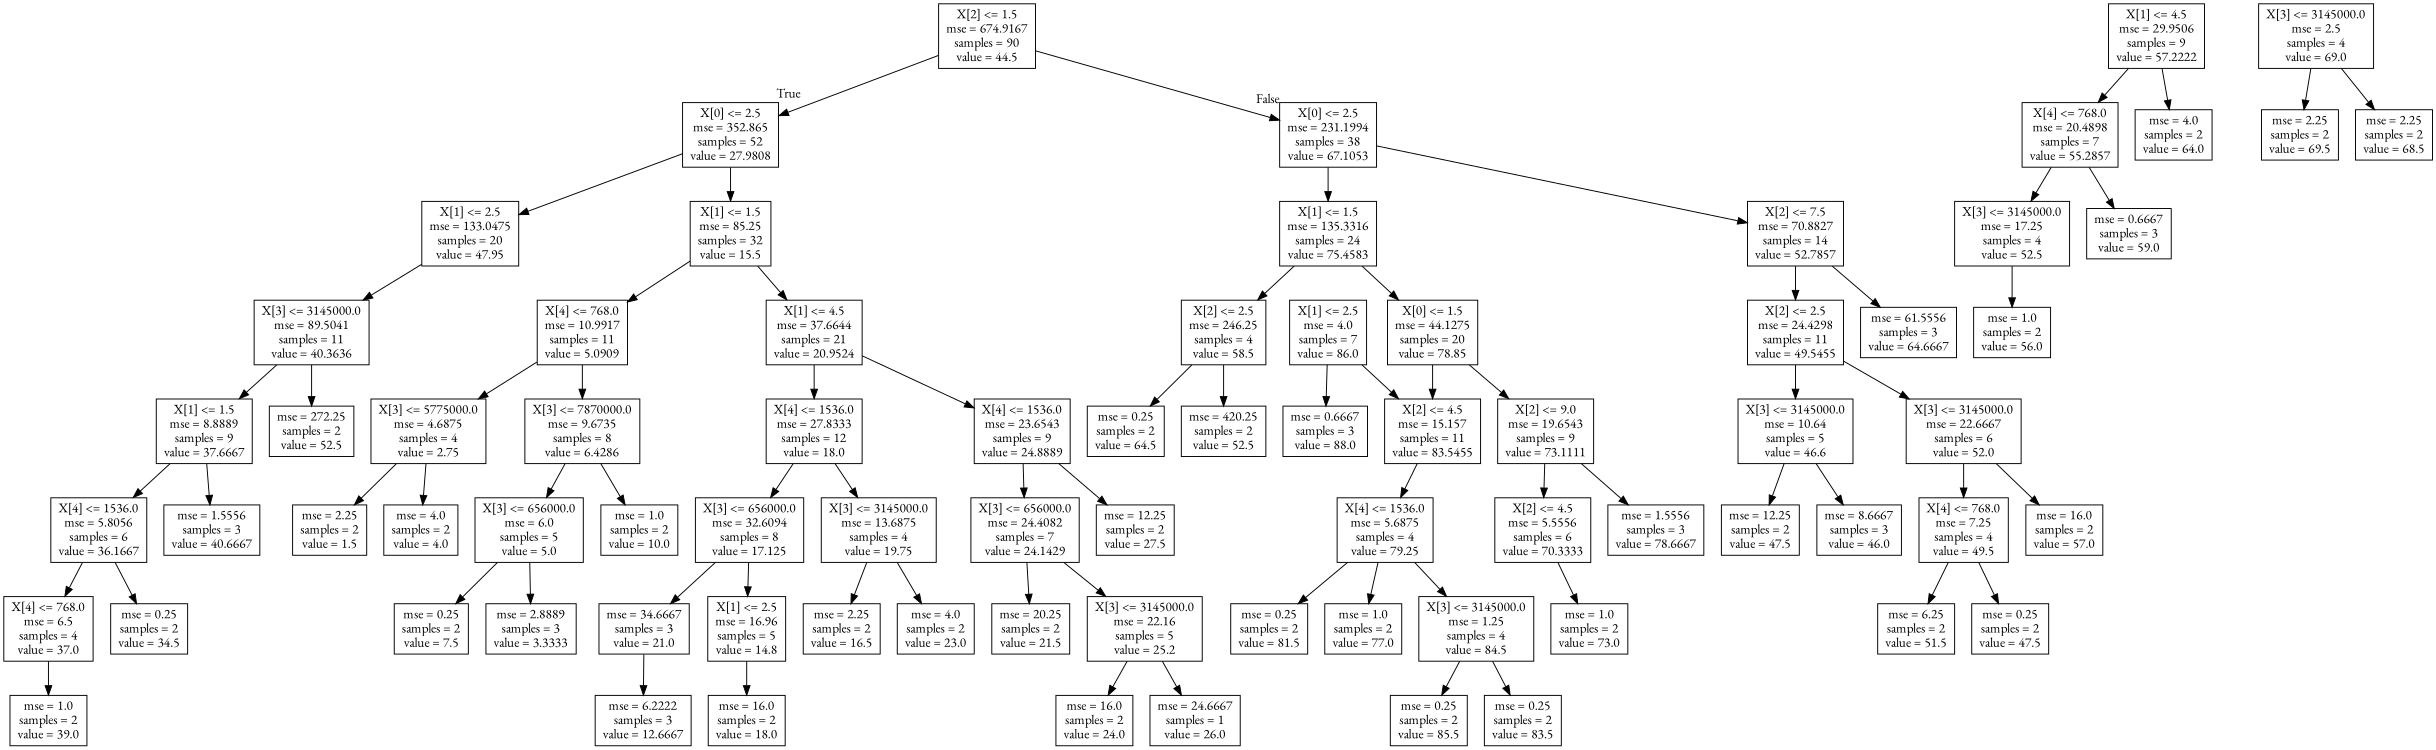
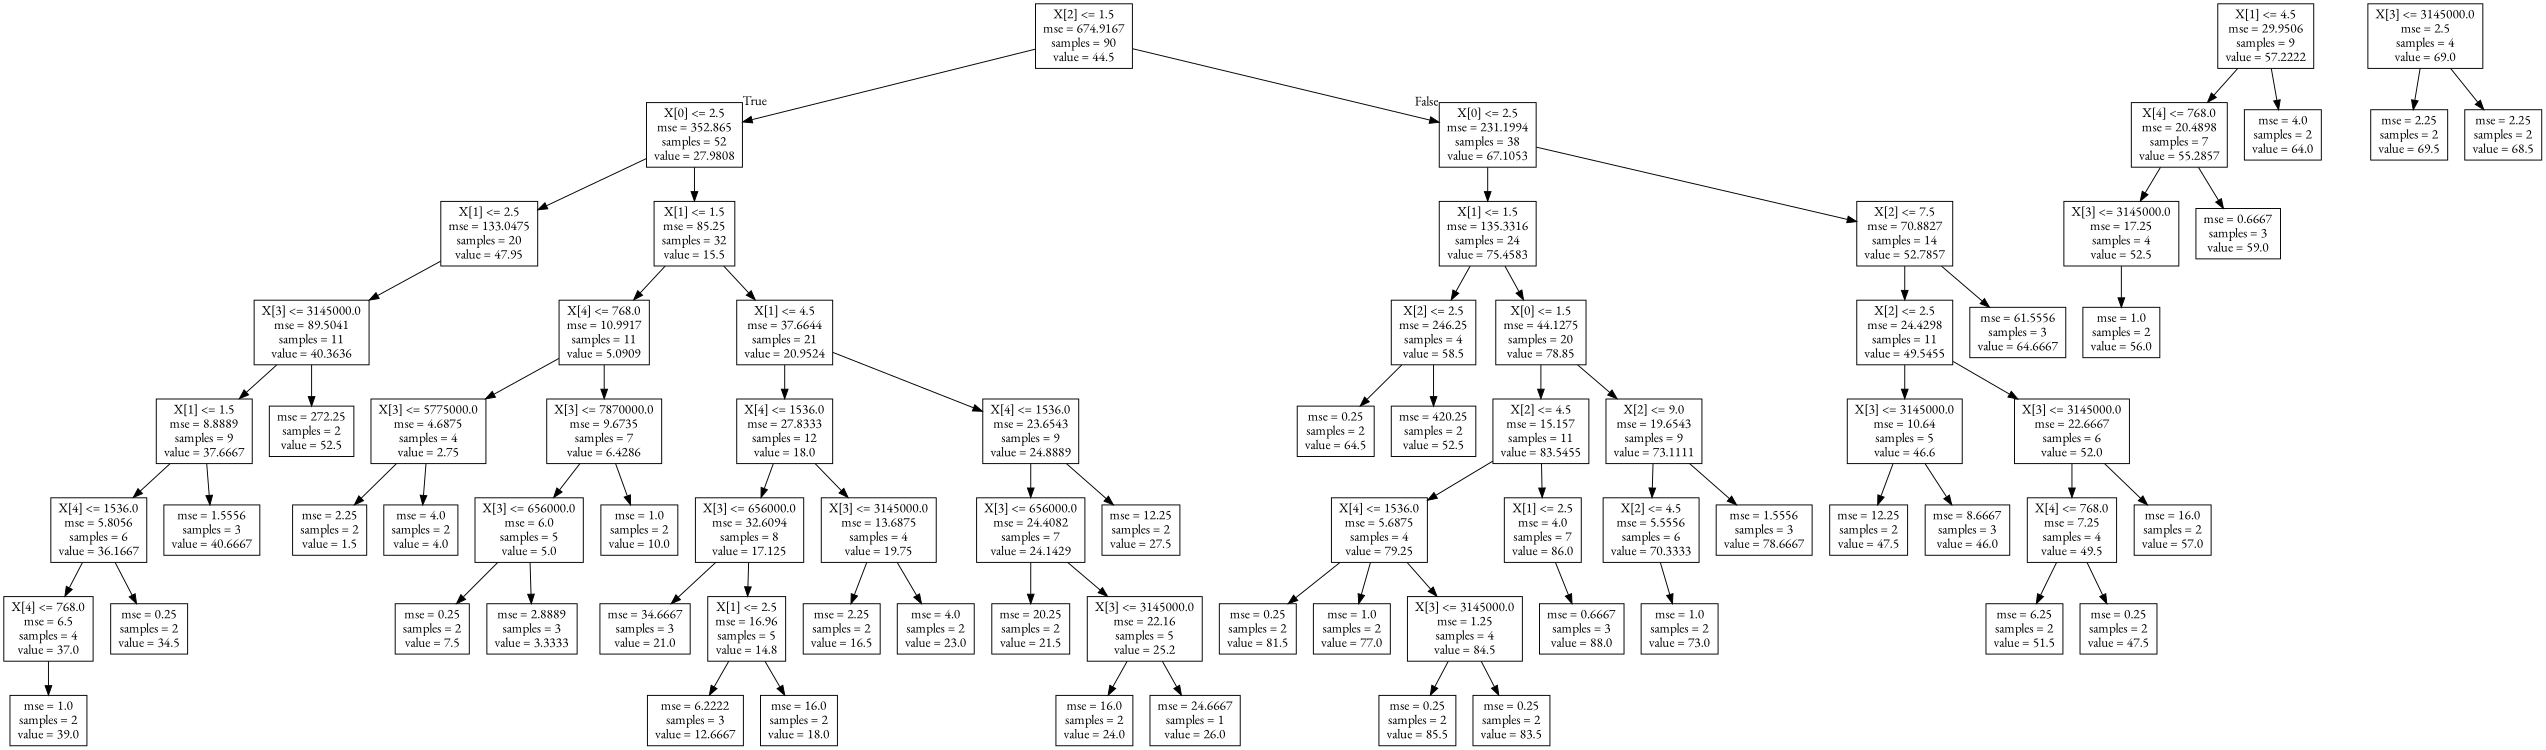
edge "X[1] <= 2.5 mse = 4.0 samples = 7 value = 86.0" -> "X[2] <= 4.5 mse = 15.157 samples = 11 value = 83.5455": reversed
node "X[3] <= 7870000.0 mse = 9.6735 samples = 8 value = 6.4286": label "X[3] <= 7870000.0 mse = 9.6735 samples = 8 value = 6.4286" -> "X[3] <= 7870000.0 mse = 9.6735 samples = 7 value = 6.4286"
edge "mse = 34.6667 samples = 3 value = 21.0" -> "mse = 6.2222 samples = 3 value = 12.6667": now "X[1] <= 2.5 mse = 16.96 samples = 5 value = 14.8" -> "mse = 6.2222 samples = 3 value = 12.6667"
